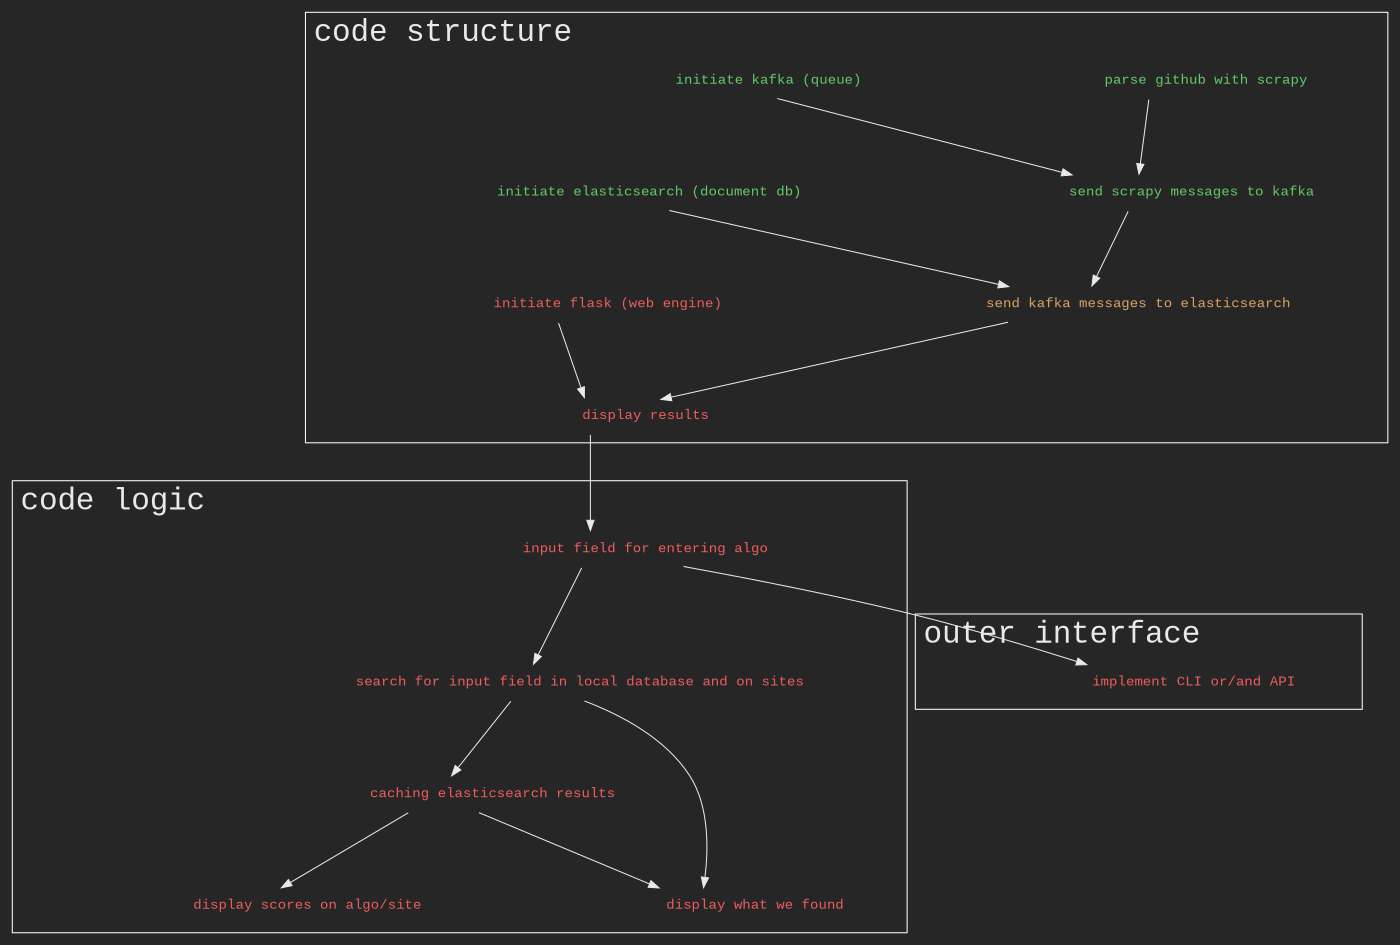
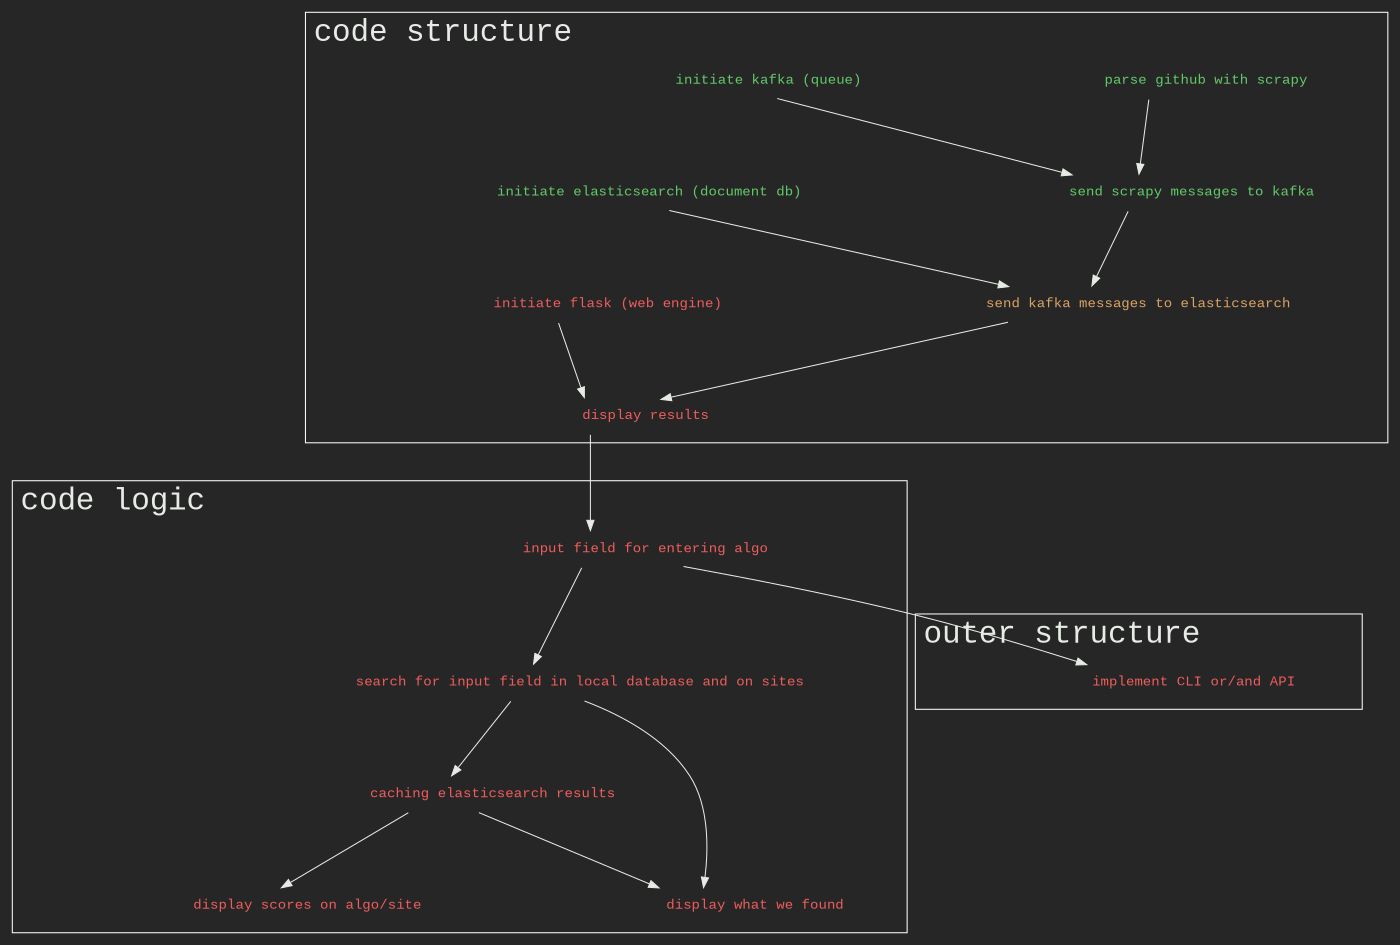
cluster "outer interface": label "outer interface" -> "outer structure"
